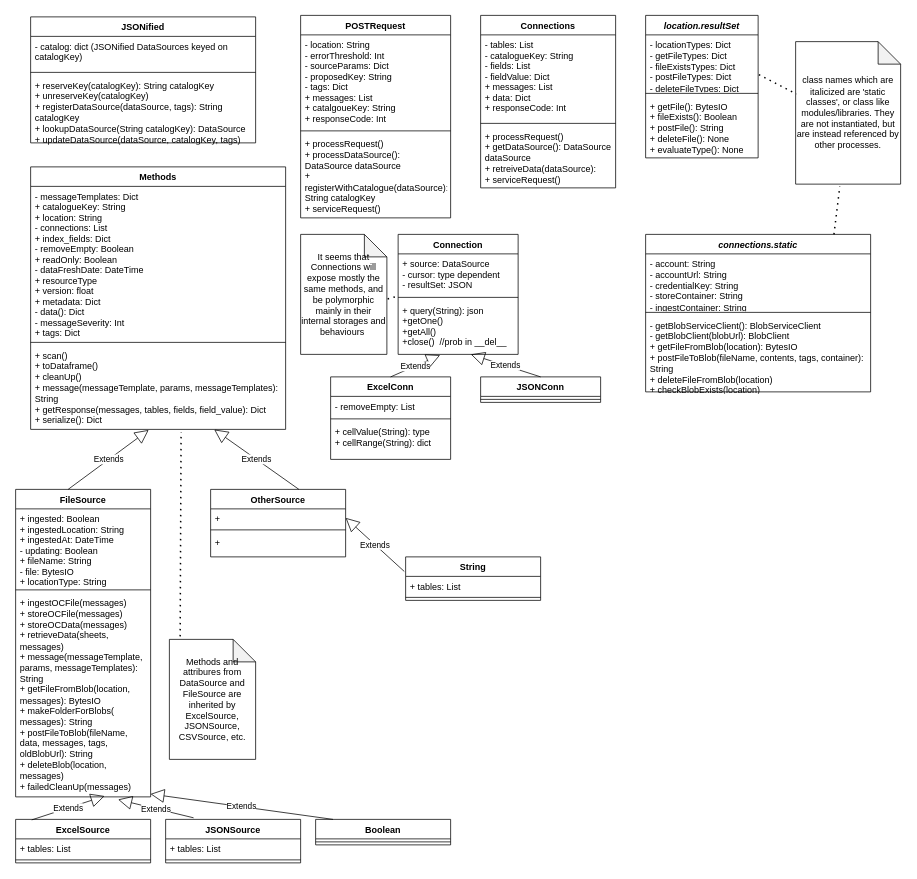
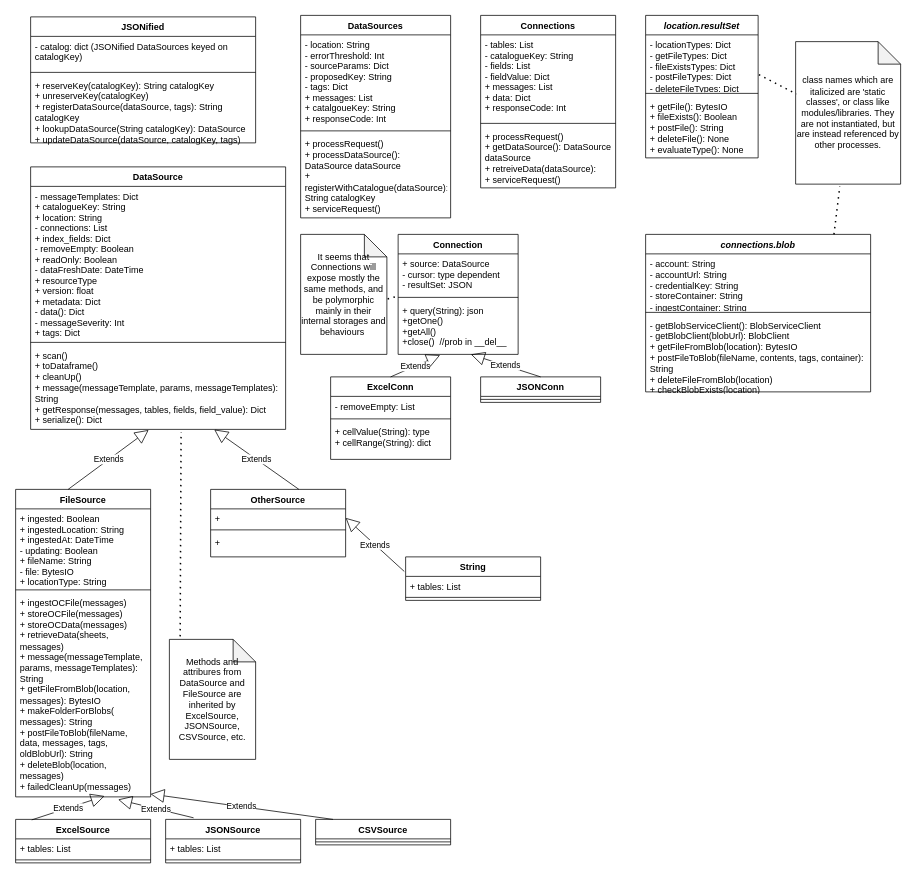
node "POSTRequest": label "POSTRequest" -> "DataSources"
node "Methods": label "Methods" -> "DataSource"
node "connections.static": label "connections.static" -> "connections.blob"
node "Boolean": label "Boolean" -> "CSVSource"
